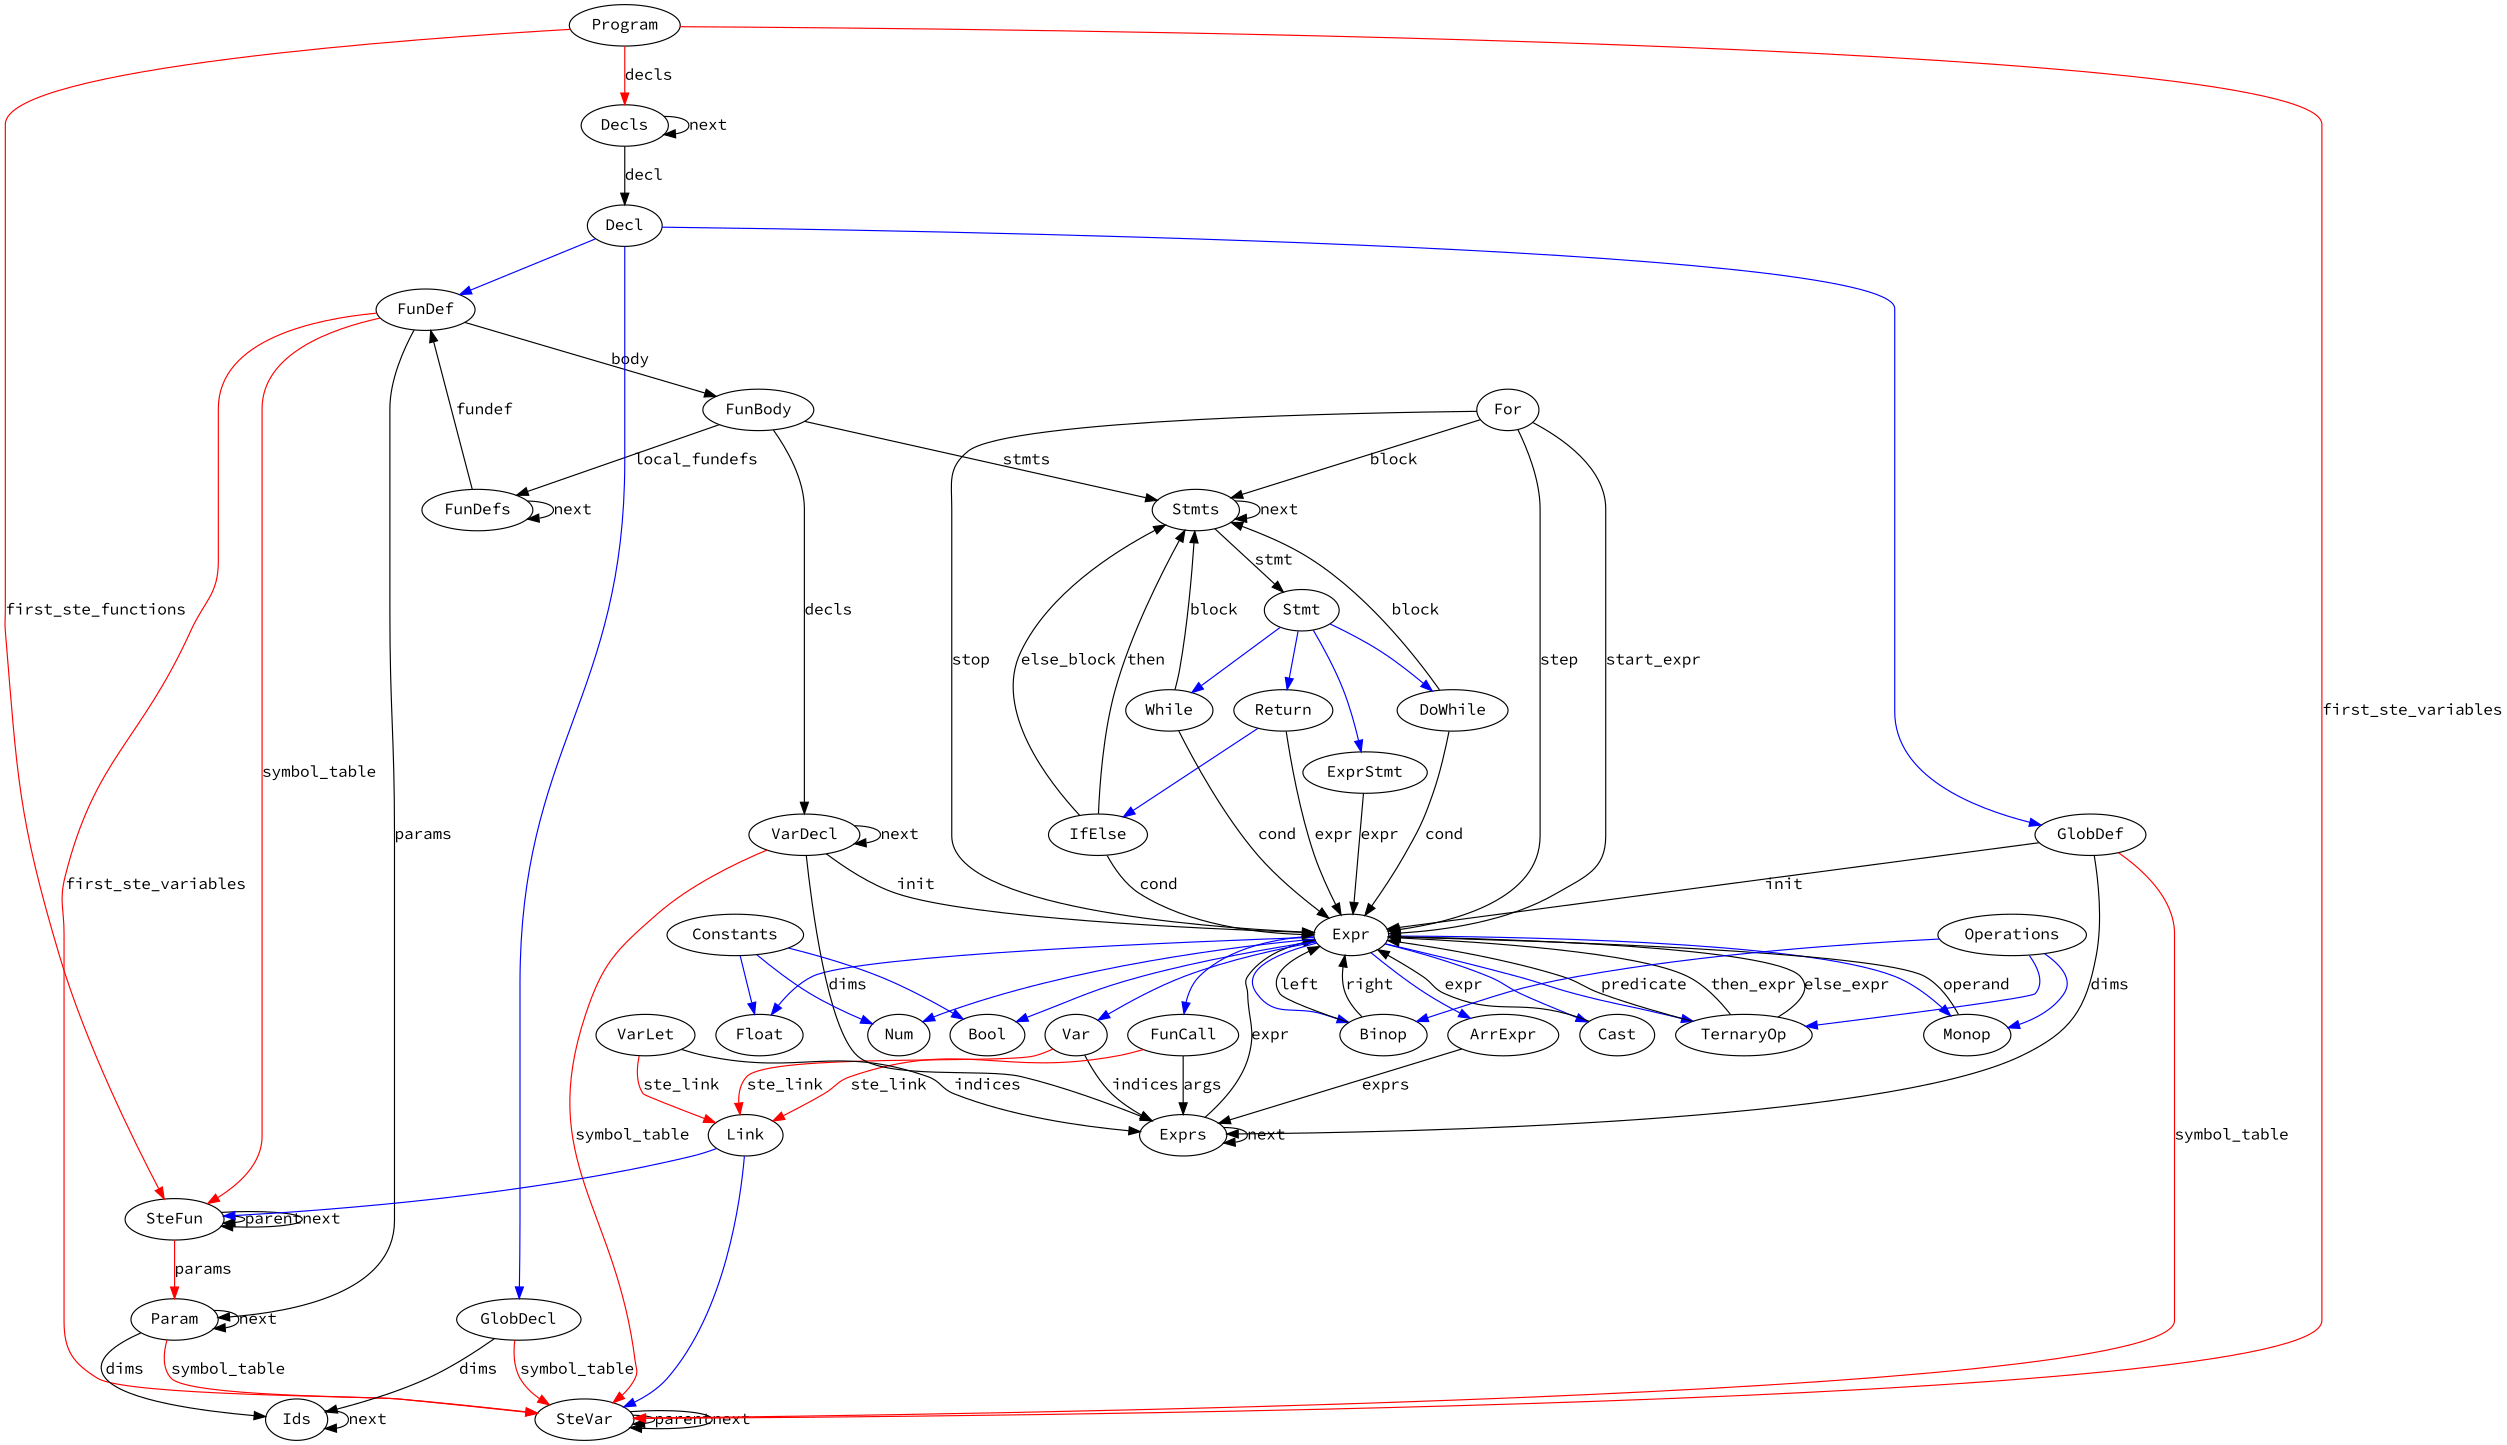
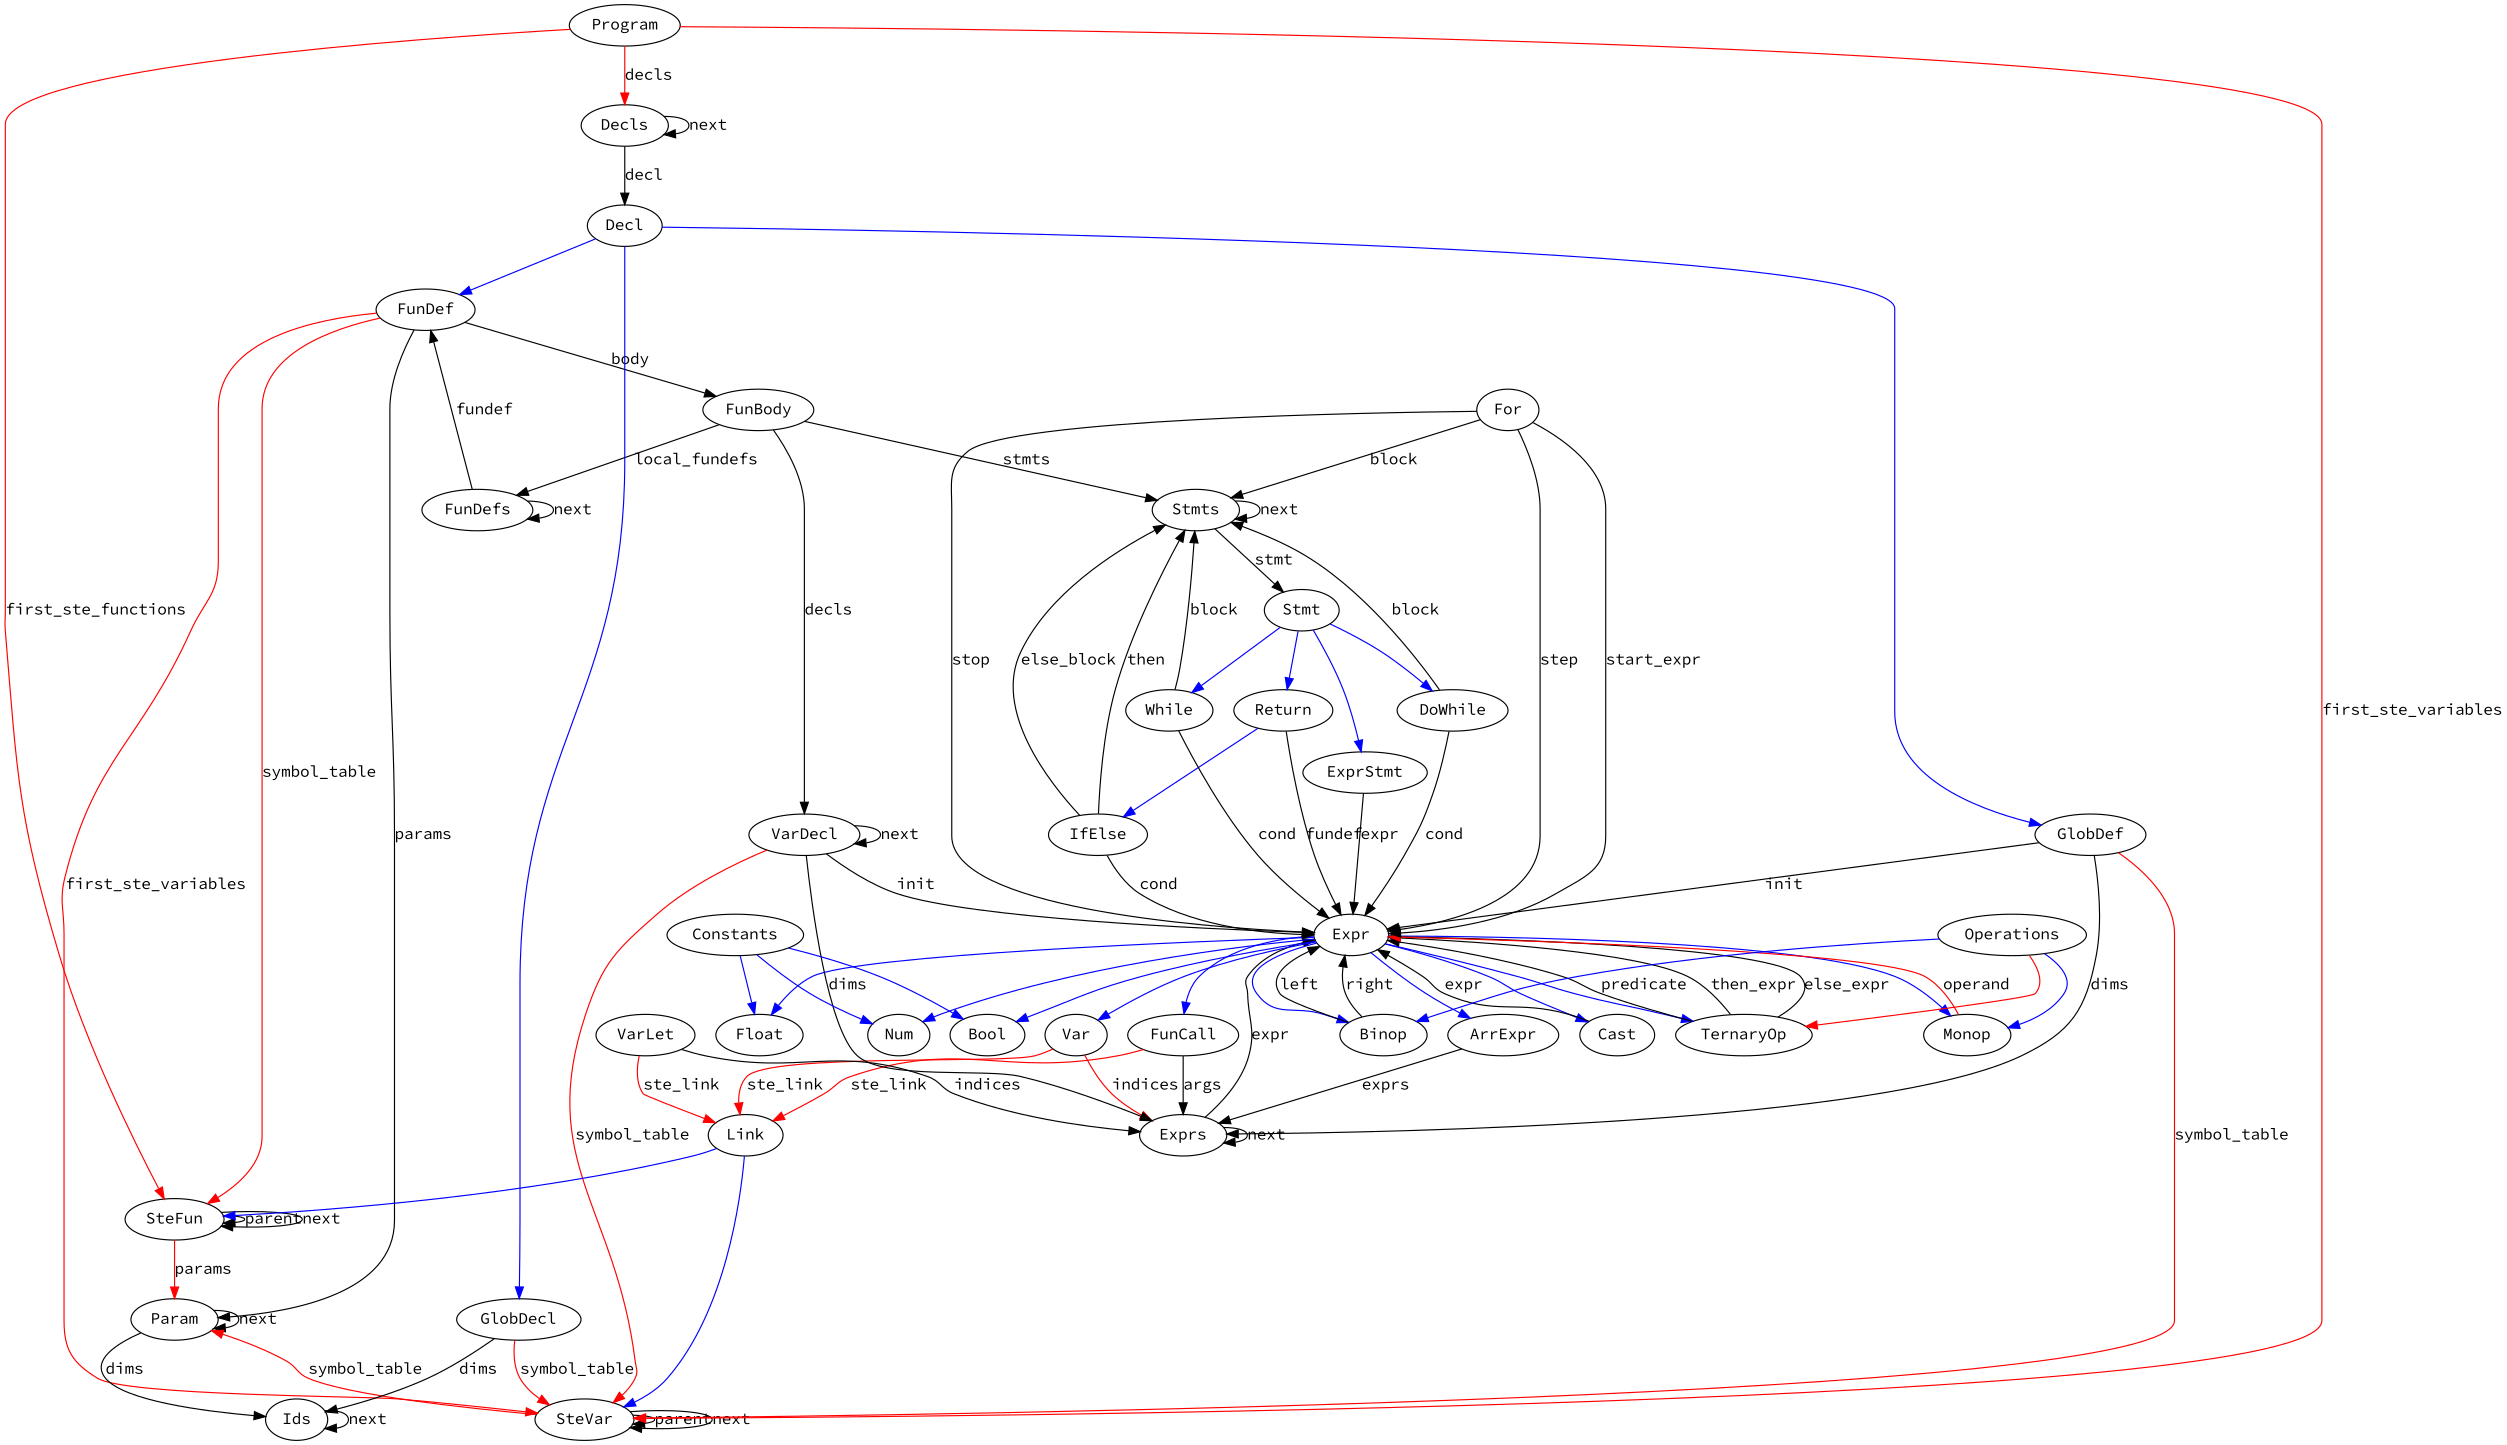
edge "Return" -> "Expr": label "expr" -> "fundef"
edge "Monop" -> "Expr": color black -> red
edge "Operations" -> "TernaryOp": color blue -> red
edge "Var" -> "Exprs": color black -> red
edge "Param" -> "SteVar": reversed
